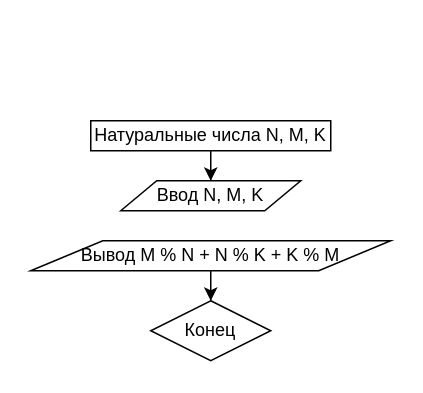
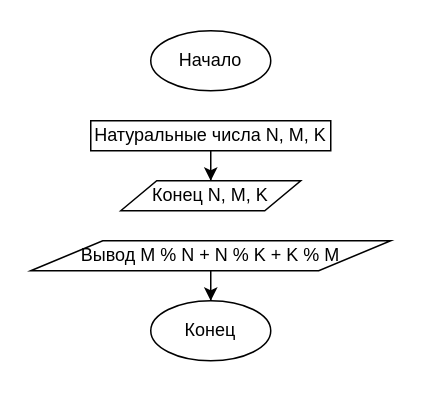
node "Начало": added
node "Ввод N, M, K": label "Ввод N, M, K" -> "Конец N, M, K"
node "Конец": shape diamond -> ellipse
